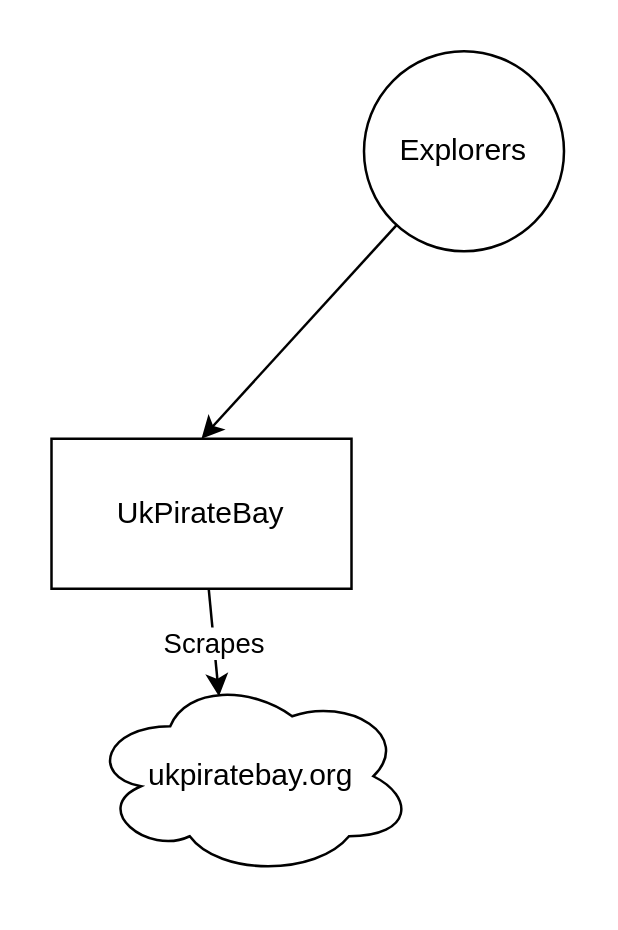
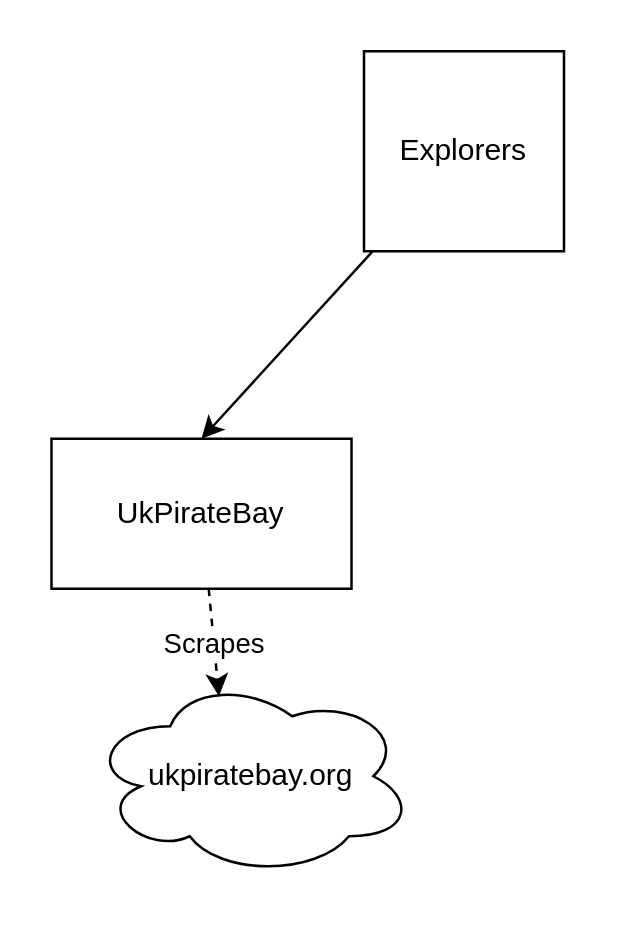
node "Explorers": shape ellipse -> rectangle
edge "UkPirateBay" -> "ukpiratebay.org": style solid -> dashed
